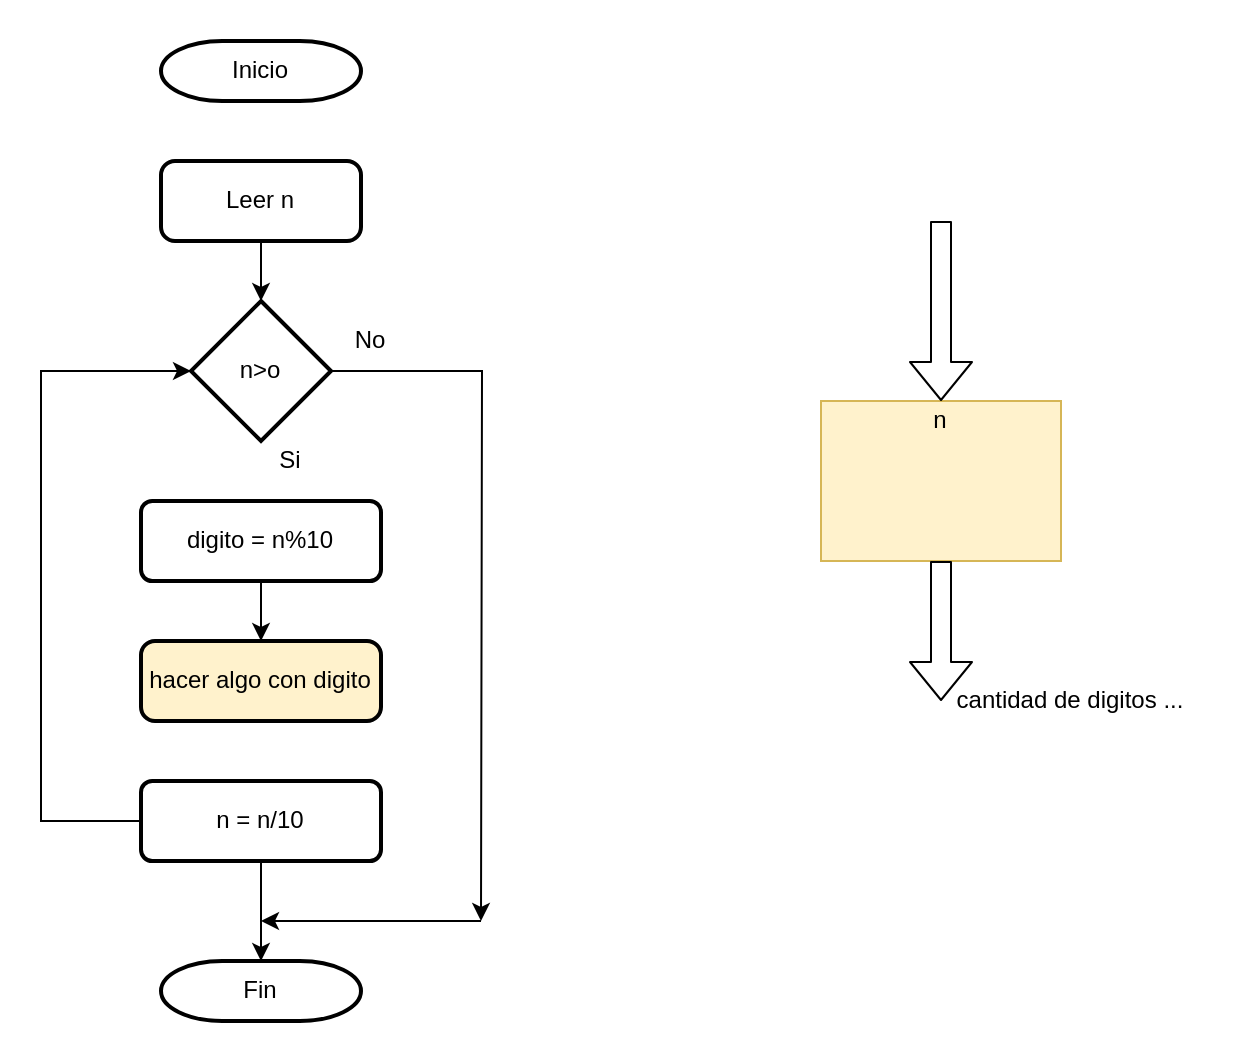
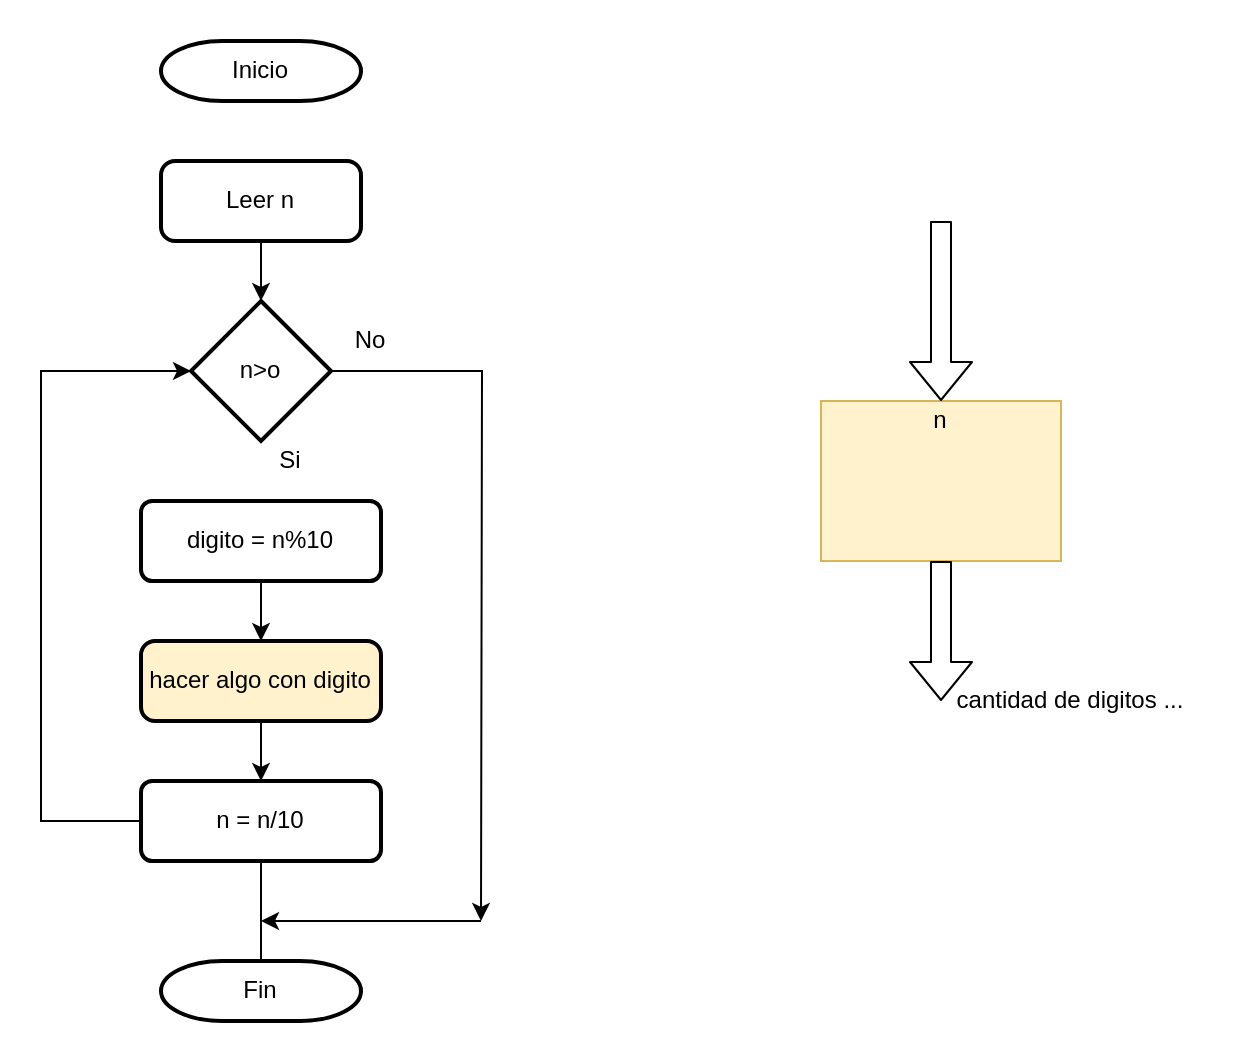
edge "hacer algo con digito" -> "n = n/10": added
edge "n = n/10" -> "Fin": arrowhead classic -> none
